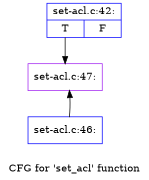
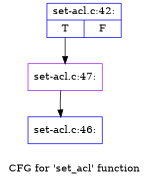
edge "set-acl.c:46:" -> "set-acl.c:47:": reversed
